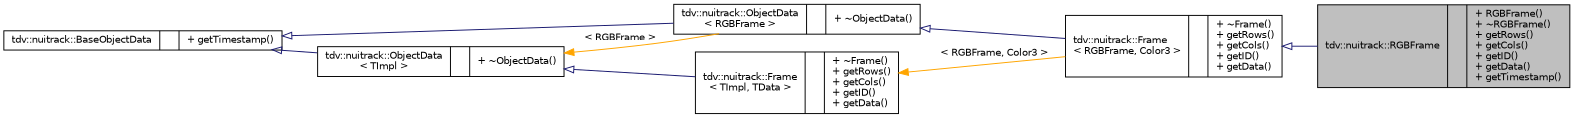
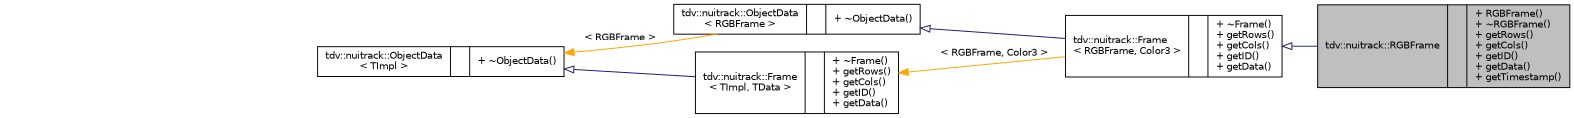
node "tdv::nuitrack::BaseObjectData": removed
